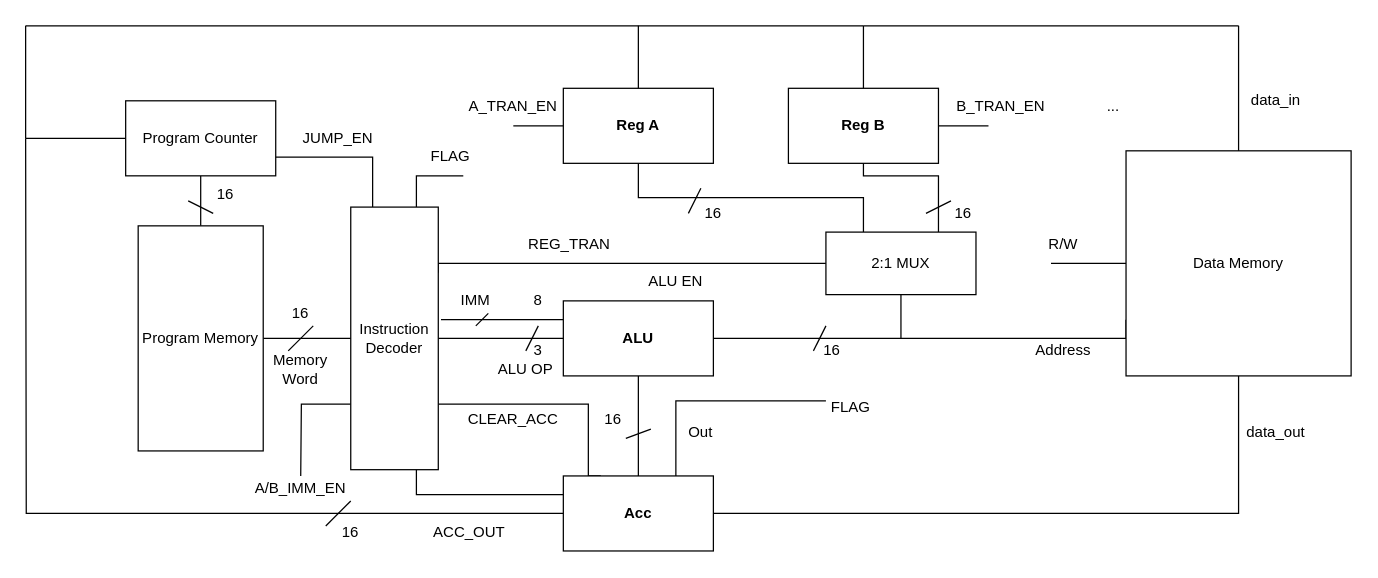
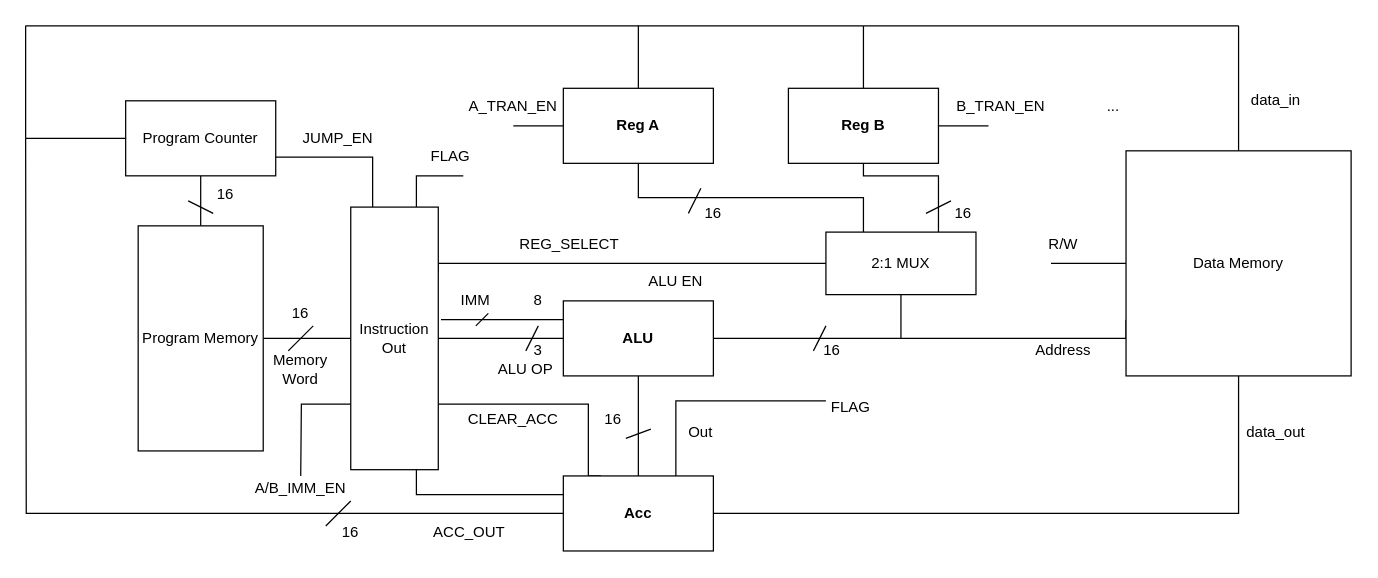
node "REG_TRAN": label "REG_TRAN" -> "REG_SELECT"
node "Instruction Decoder": label "Instruction Decoder" -> "Instruction Out"
